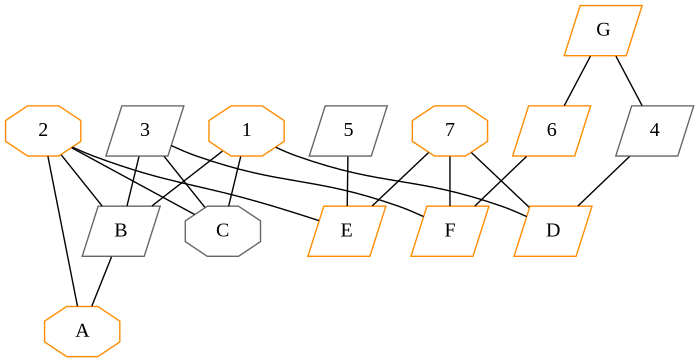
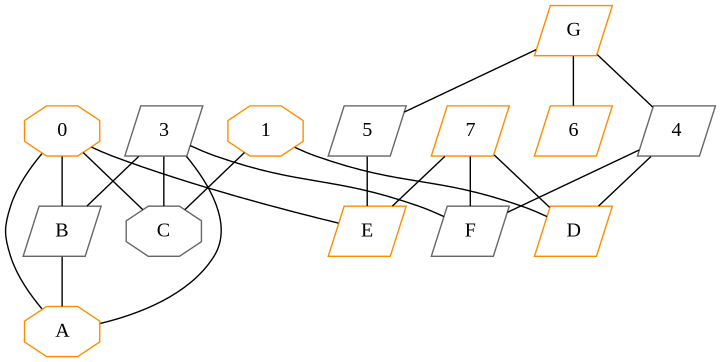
edge "G" -- "5": added
node "2": label "2" -> "0"
node "7": shape octagon -> parallelogram
edge "1" -- "B": removed
edge "6" -- "F": now "4" -- "F"
node "F": color darkorange -> gray40
edge "3" -- "A": added
